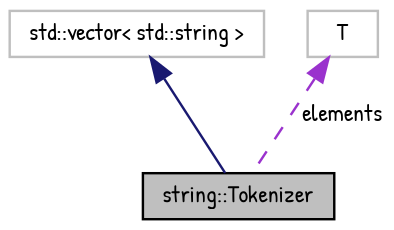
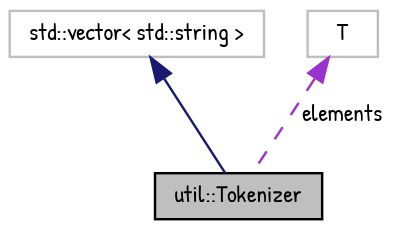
node "string::Tokenizer": label "string::Tokenizer" -> "util::Tokenizer"
